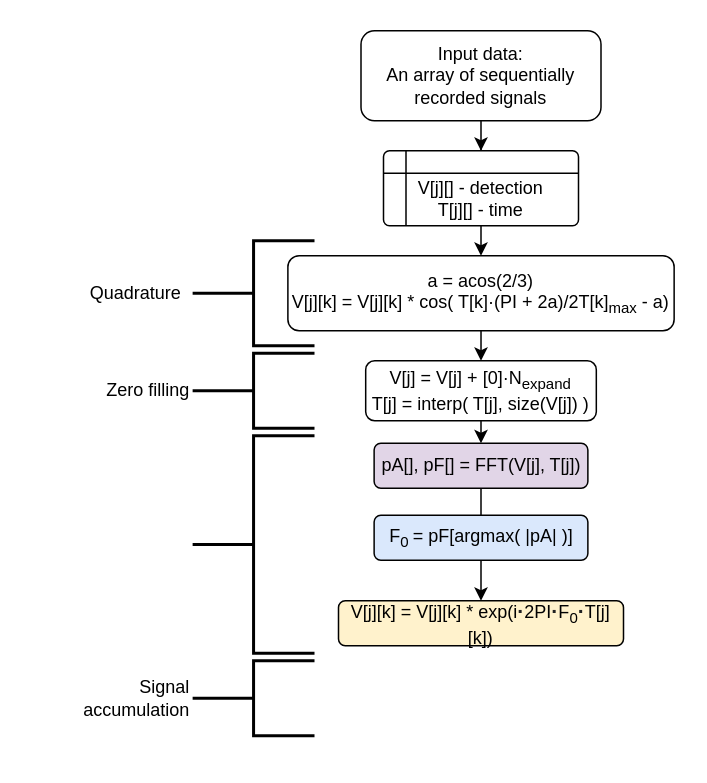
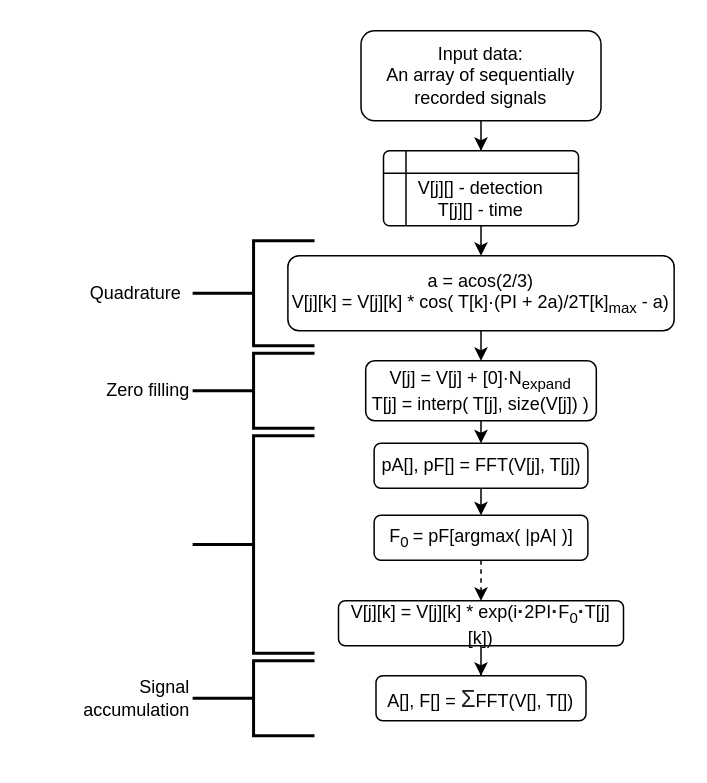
node "pA[], pF[] = FFT(V[j], T[j])": fillcolor #e1d5e7 -> #ffffff
edge "pA[], pF[] = FFT(V[j], T[j])" -- "F0 = pF[argmax( |pA| )]": arrowhead none -> classic
node "F0 = pF[argmax( |pA| )]": fillcolor #dae8fc -> #ffffff
edge "F0 = pF[argmax( |pA| )]" -> "V[j][k] = V[j][k] * exp(i·2PI·F0·T[j][k])": style solid -> dashed
node "V[j][k] = V[j][k] * exp(i·2PI·F0·T[j][k])": fillcolor #fff2cc -> #ffffff
edge "V[j][k] = V[j][k] * exp(i·2PI·F0·T[j][k])" -> "A[], F[] = ΣFFT(V[], T[])": added
node "A[], F[] = ΣFFT(V[], T[])": added
